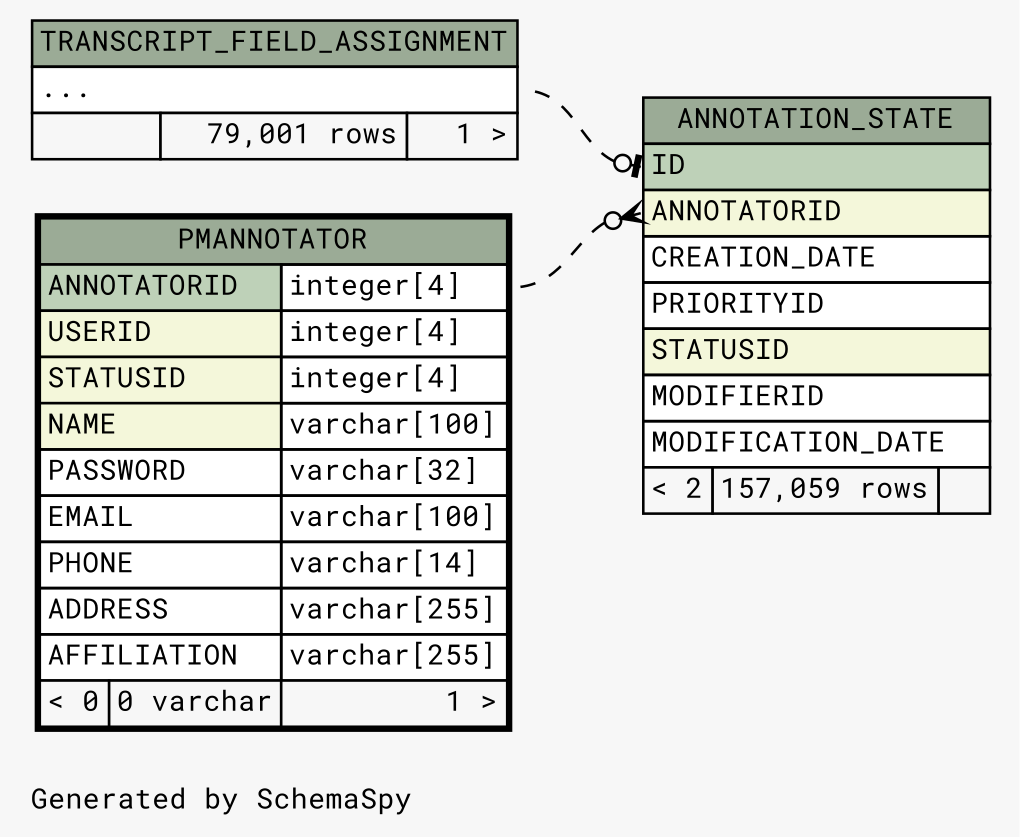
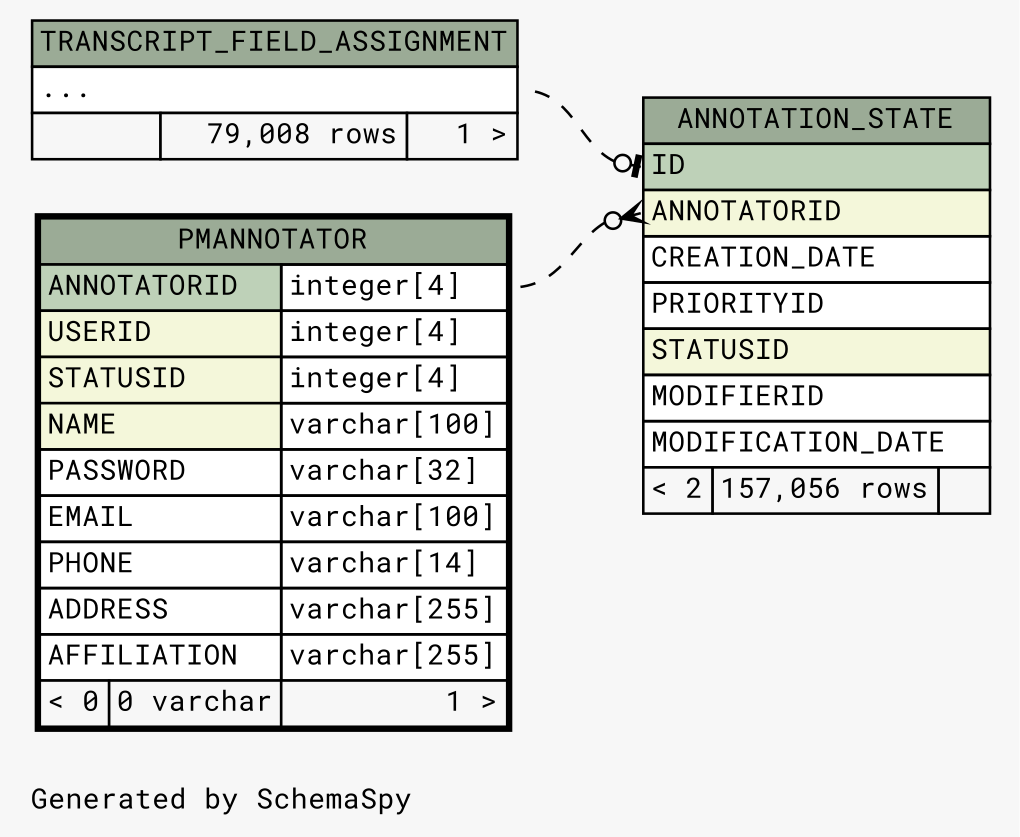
node "TRANSCRIPT_FIELD_ASSIGNMENT": text "79,001 rows" -> "79,008 rows"
node "ANNOTATION_STATE": text "157,059 rows" -> "157,056 rows"
